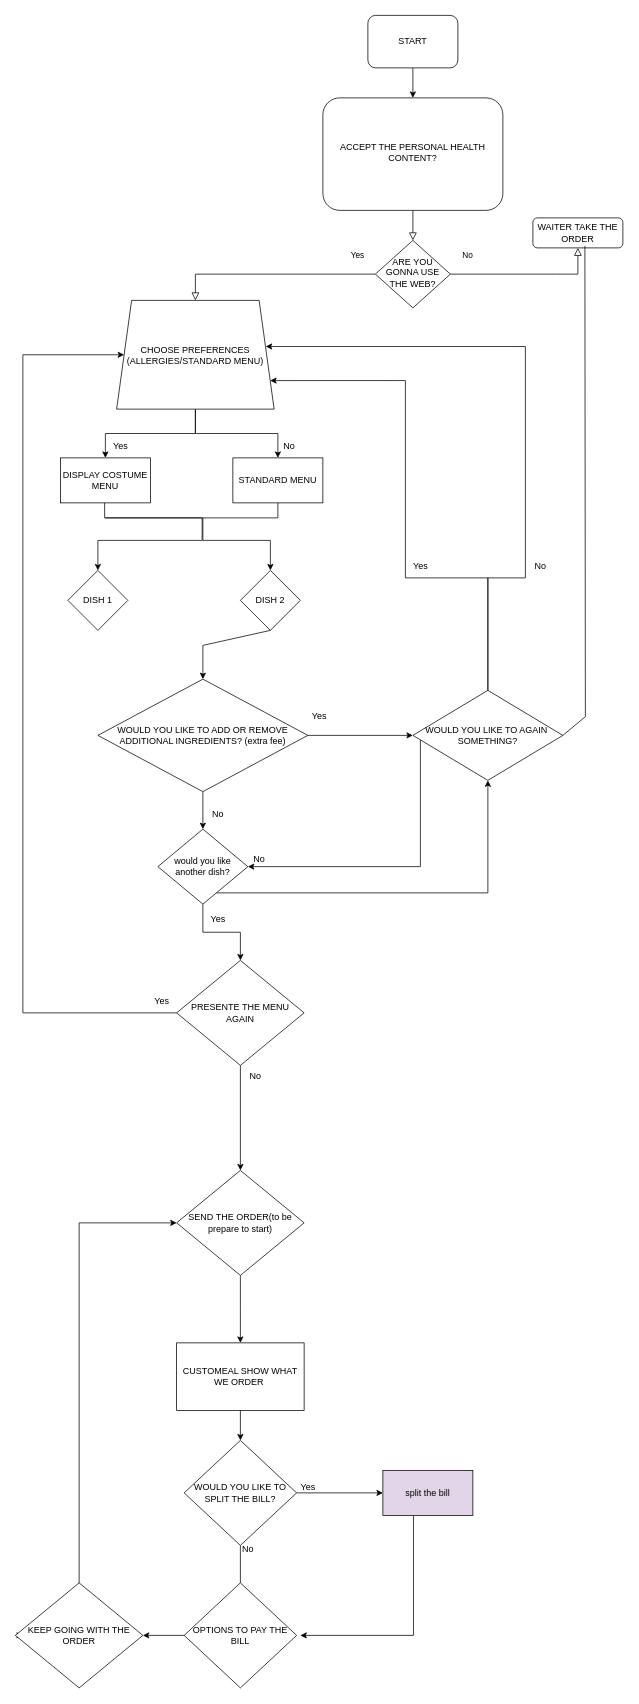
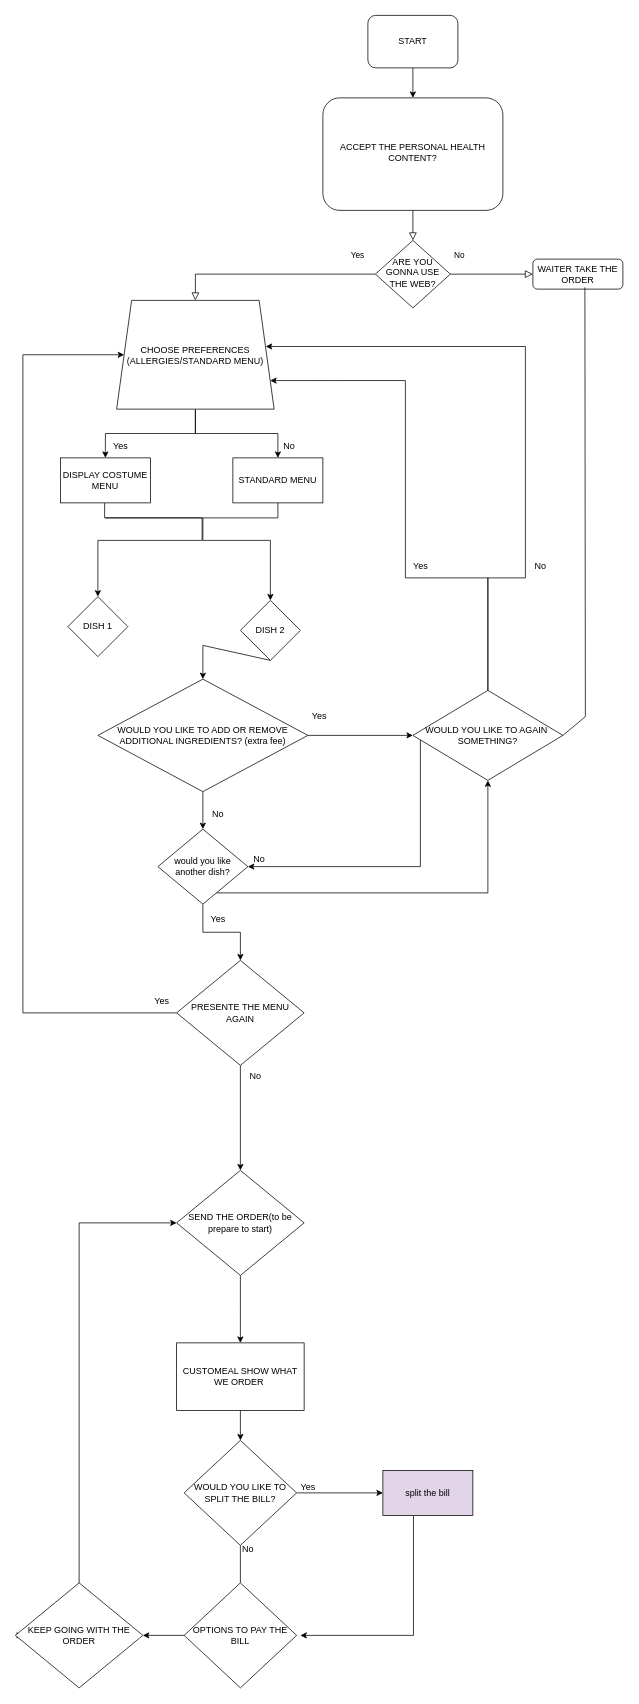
node "WAITER TAKE THE ORDER": moved (578, 233) -> (578, 274)
node "DISH 1": moved (98, 600) -> (98, 627)
node "DISH 2": moved (270, 600) -> (270, 630)
